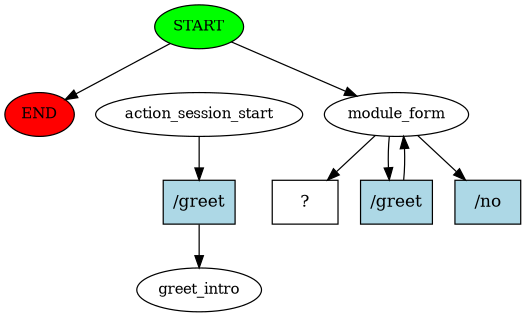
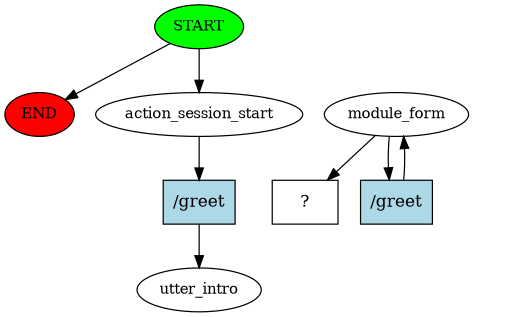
edge "START" -> "module_form": now "START" -> "action_session_start"
node "/no": removed
node "greet_intro": label "greet_intro" -> "utter_intro"
